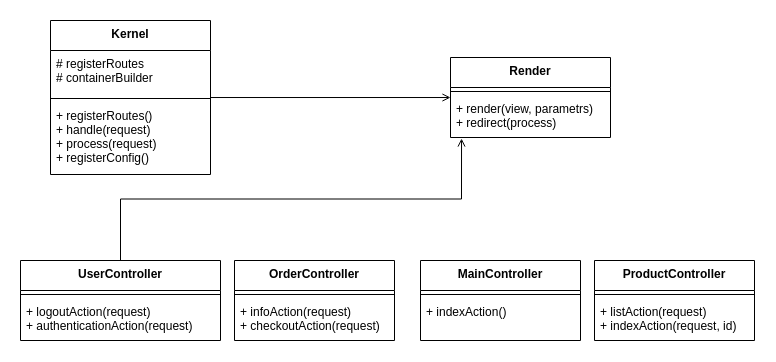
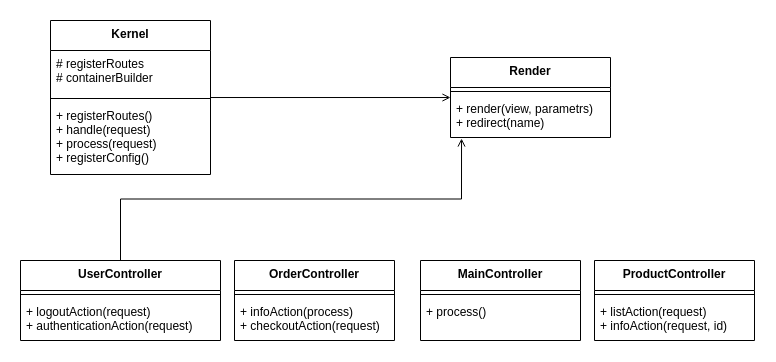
node "+ render(view, parametrs) + redirect(process)": label "+ render(view, parametrs) + redirect(process)" -> "+ render(view, parametrs) + redirect(name)"
node "+ infoAction(request) + checkoutAction(request)": label "+ infoAction(request) + checkoutAction(request)" -> "+ infoAction(process) + checkoutAction(request)"
node "+ indexAction()": label "+ indexAction()" -> "+ process()"
node "+ listAction(request) + indexAction(request, id)": label "+ listAction(request) + indexAction(request, id)" -> "+ listAction(request) + infoAction(request, id)"
